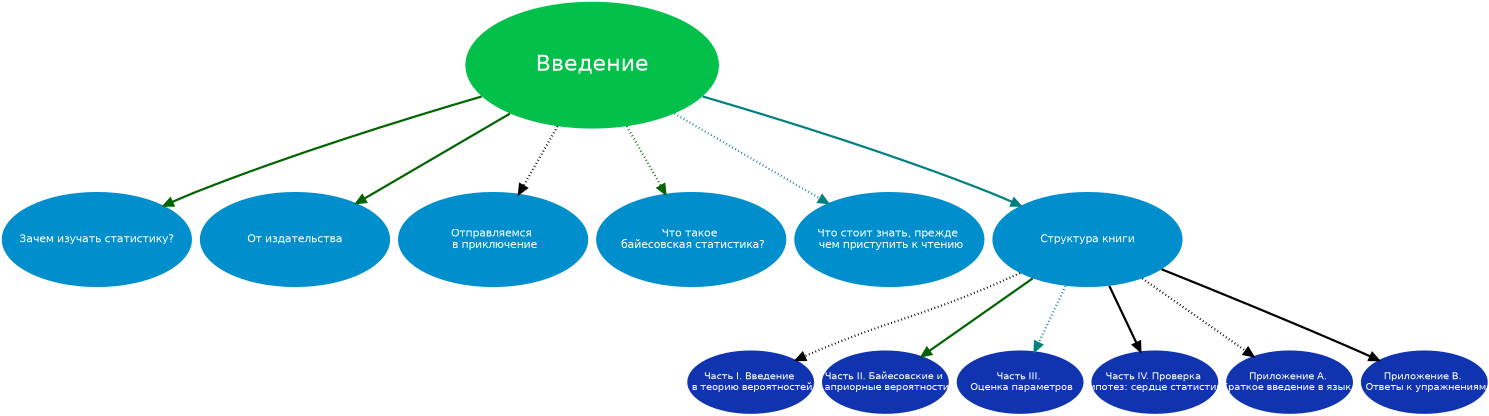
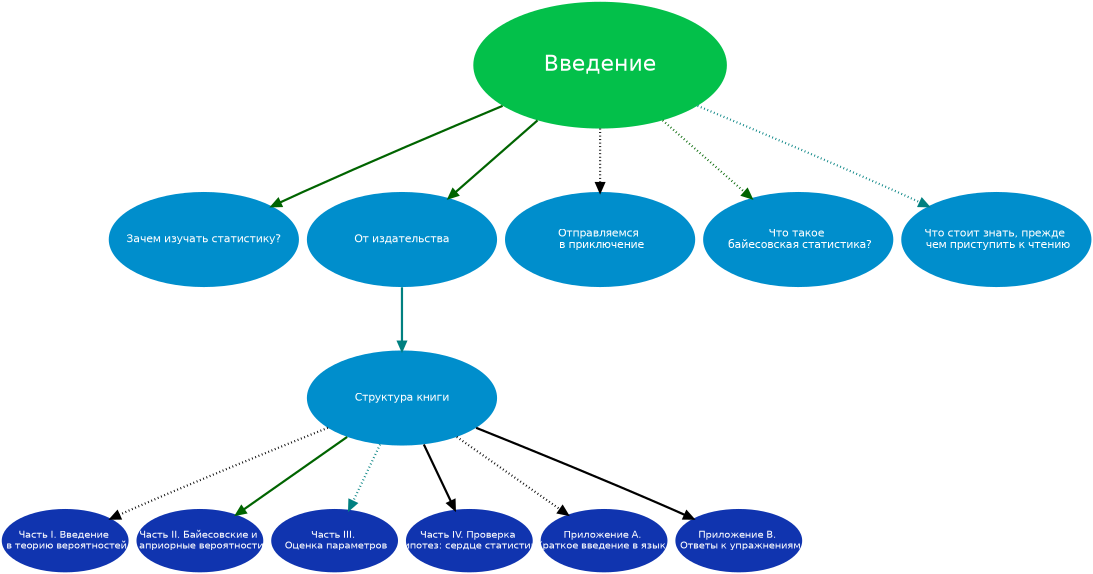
edge "Введение" -> "Структура книги": now "От издательства" -> "Структура книги"
